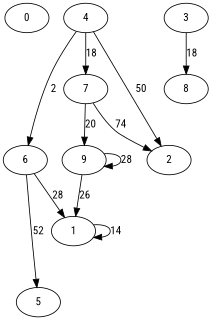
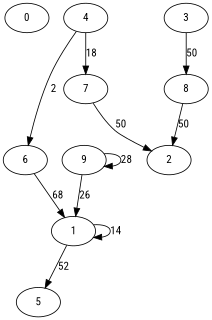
edge "3" -> "8": label "18" -> "50"
edge "4" -> "2": now "8" -> "2"
edge "7" -> "9": removed, label "20"
edge "7" -> "2": label "74" -> "50"
edge "6" -> "1": label "28" -> "68"
edge "6" -> "5": now "1" -> "5"
